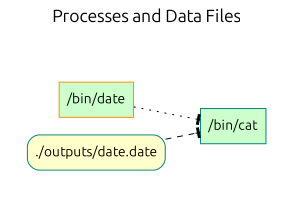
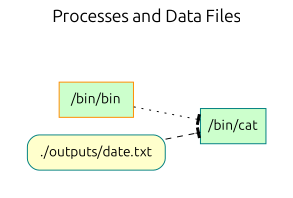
node "/bin/date": label "/bin/date" -> "/bin/bin"
node "./outputs/date.date": label "./outputs/date.date" -> "./outputs/date.txt"
